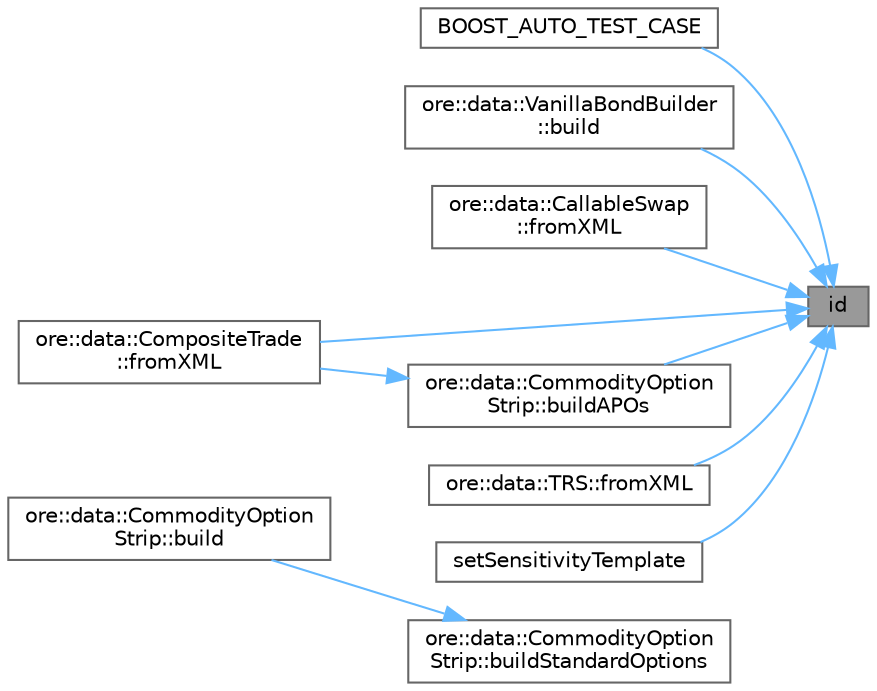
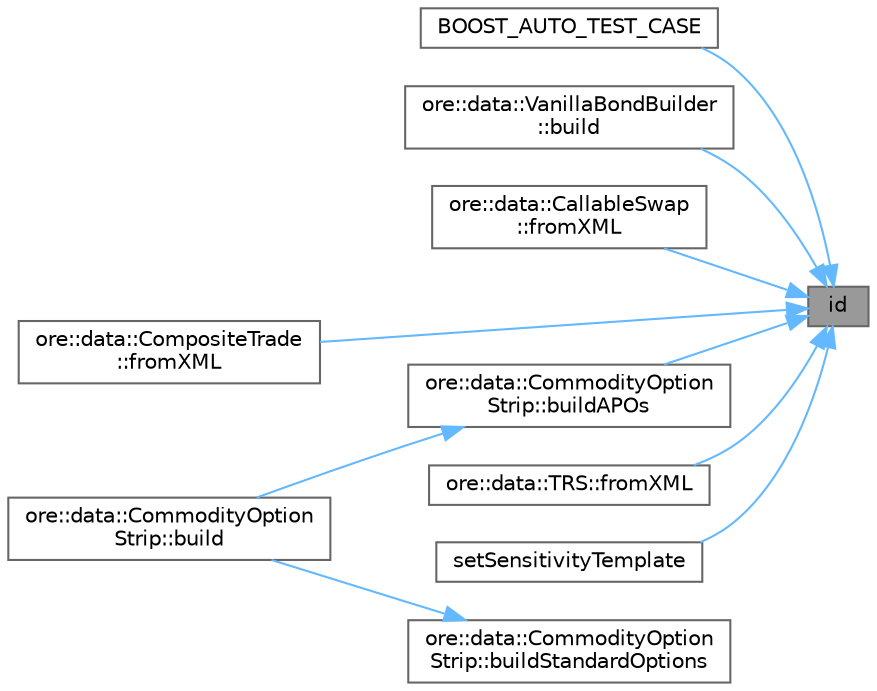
edge "ore::data::CompositeTrade ::fromXML" -> "ore::data::CommodityOption Strip::buildAPOs": now "ore::data::CommodityOption Strip::build" -> "ore::data::CommodityOption Strip::buildAPOs"
